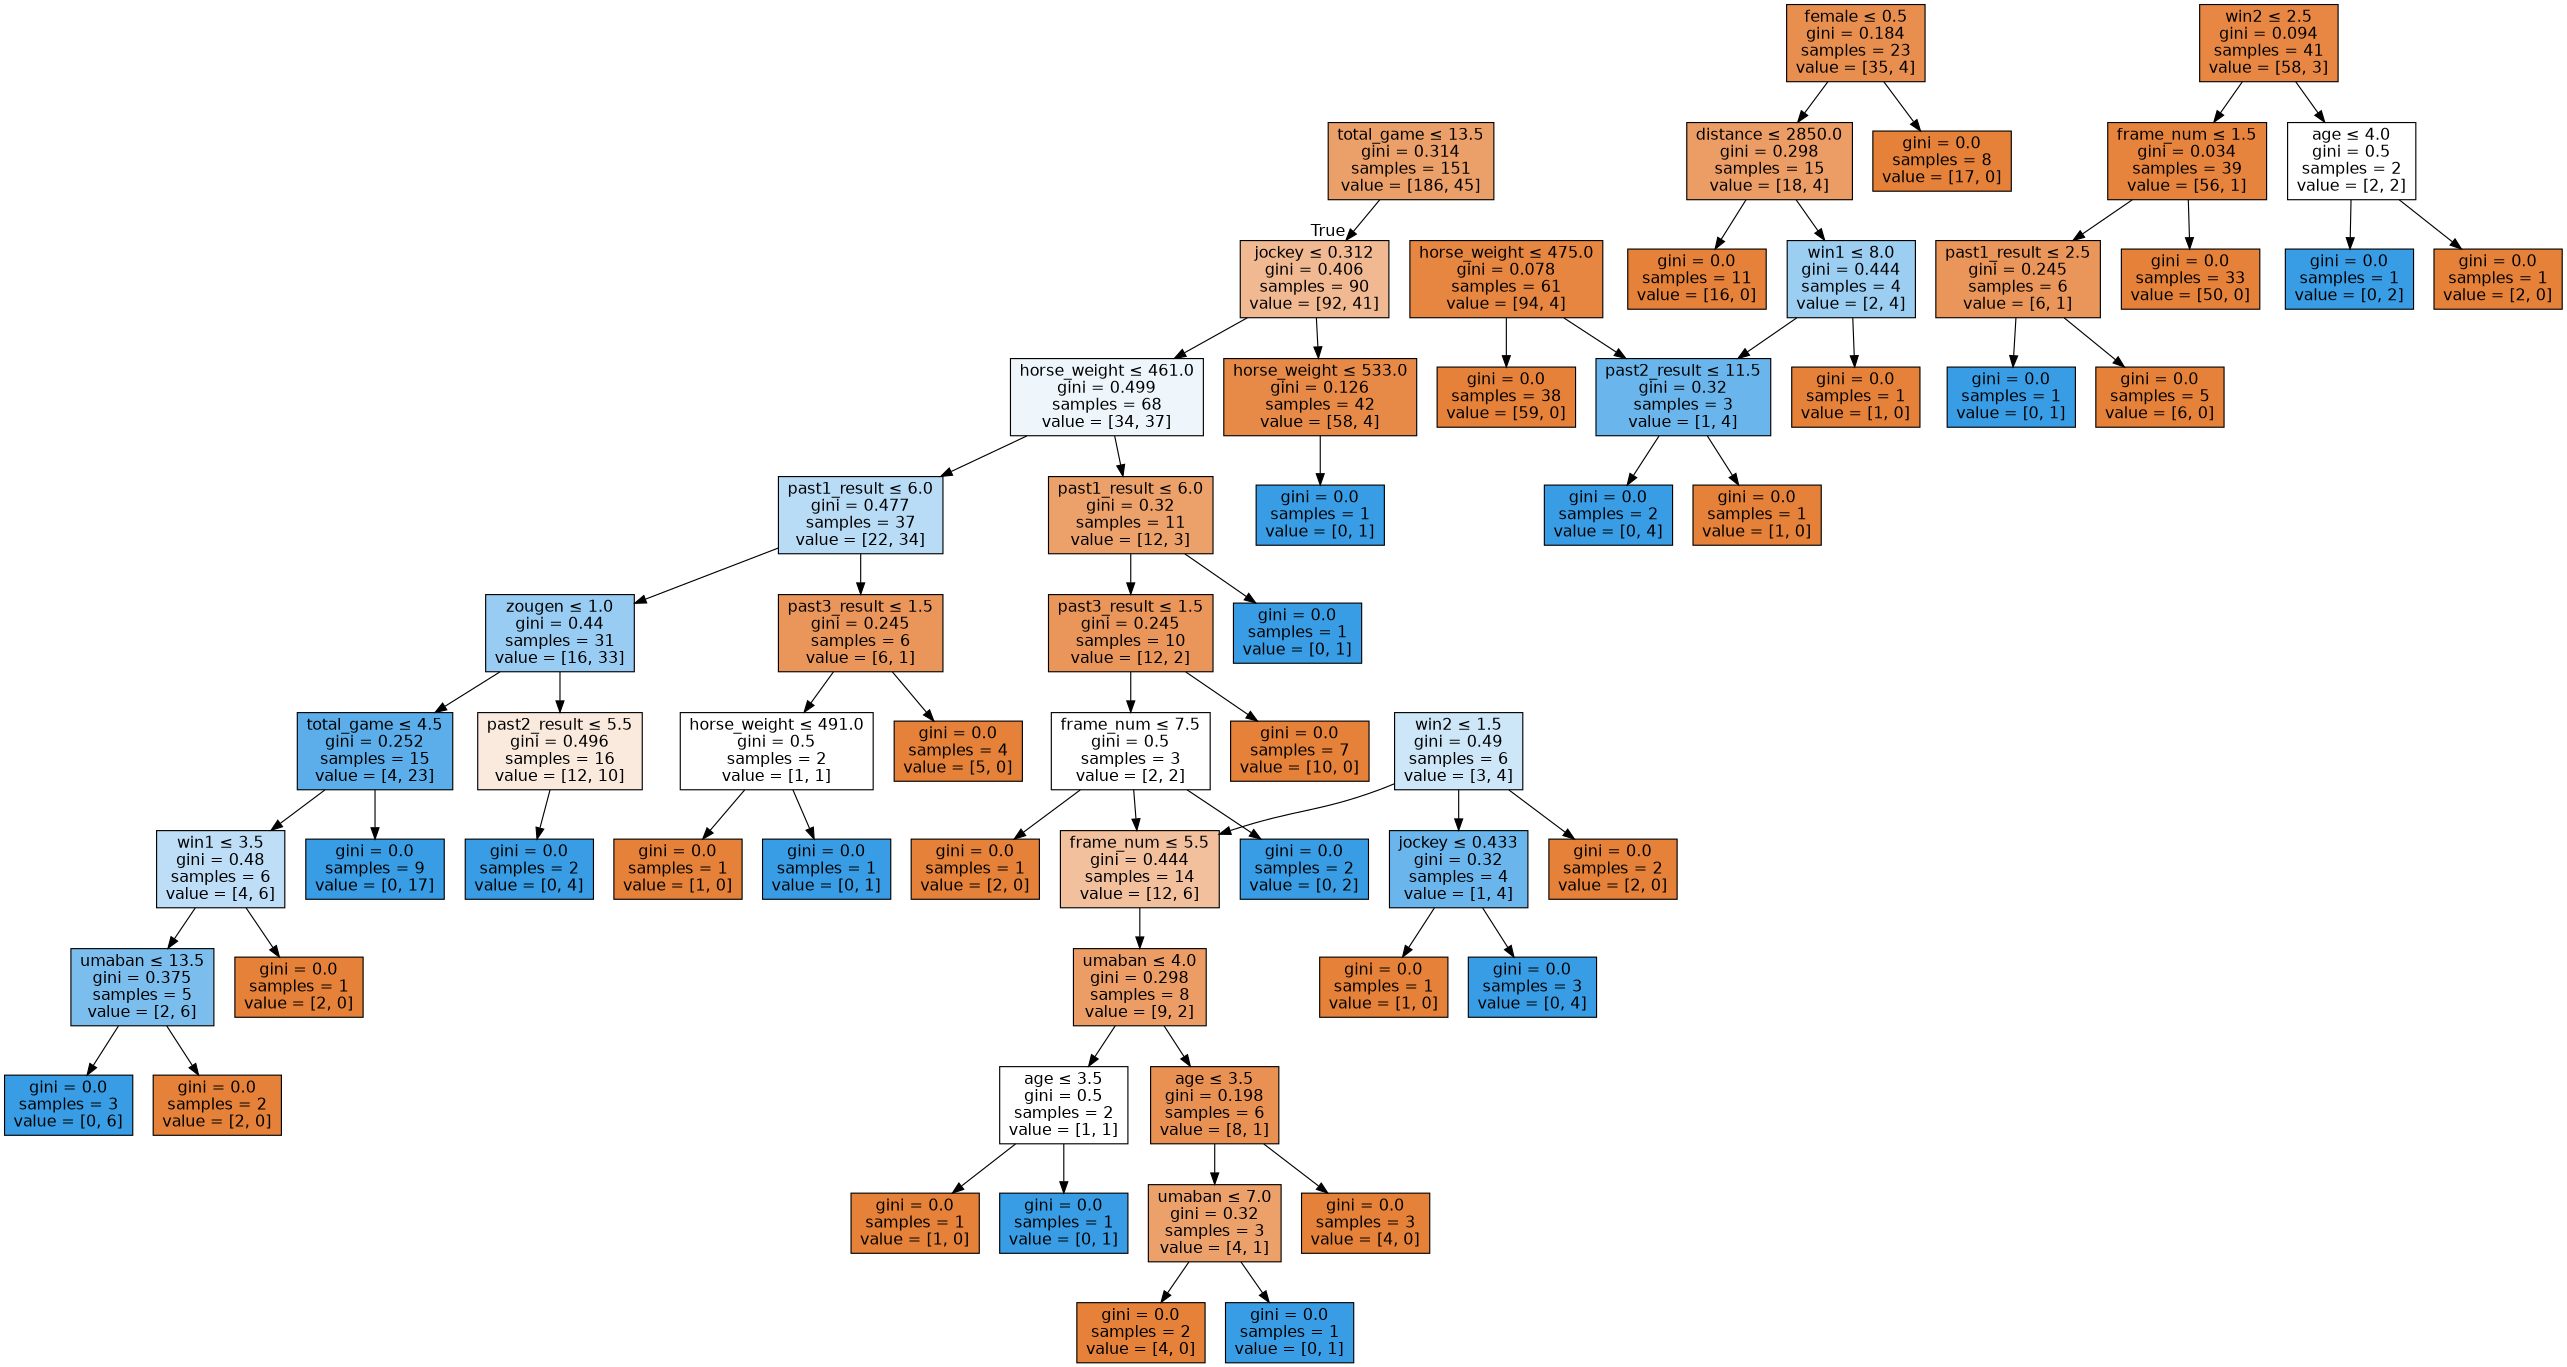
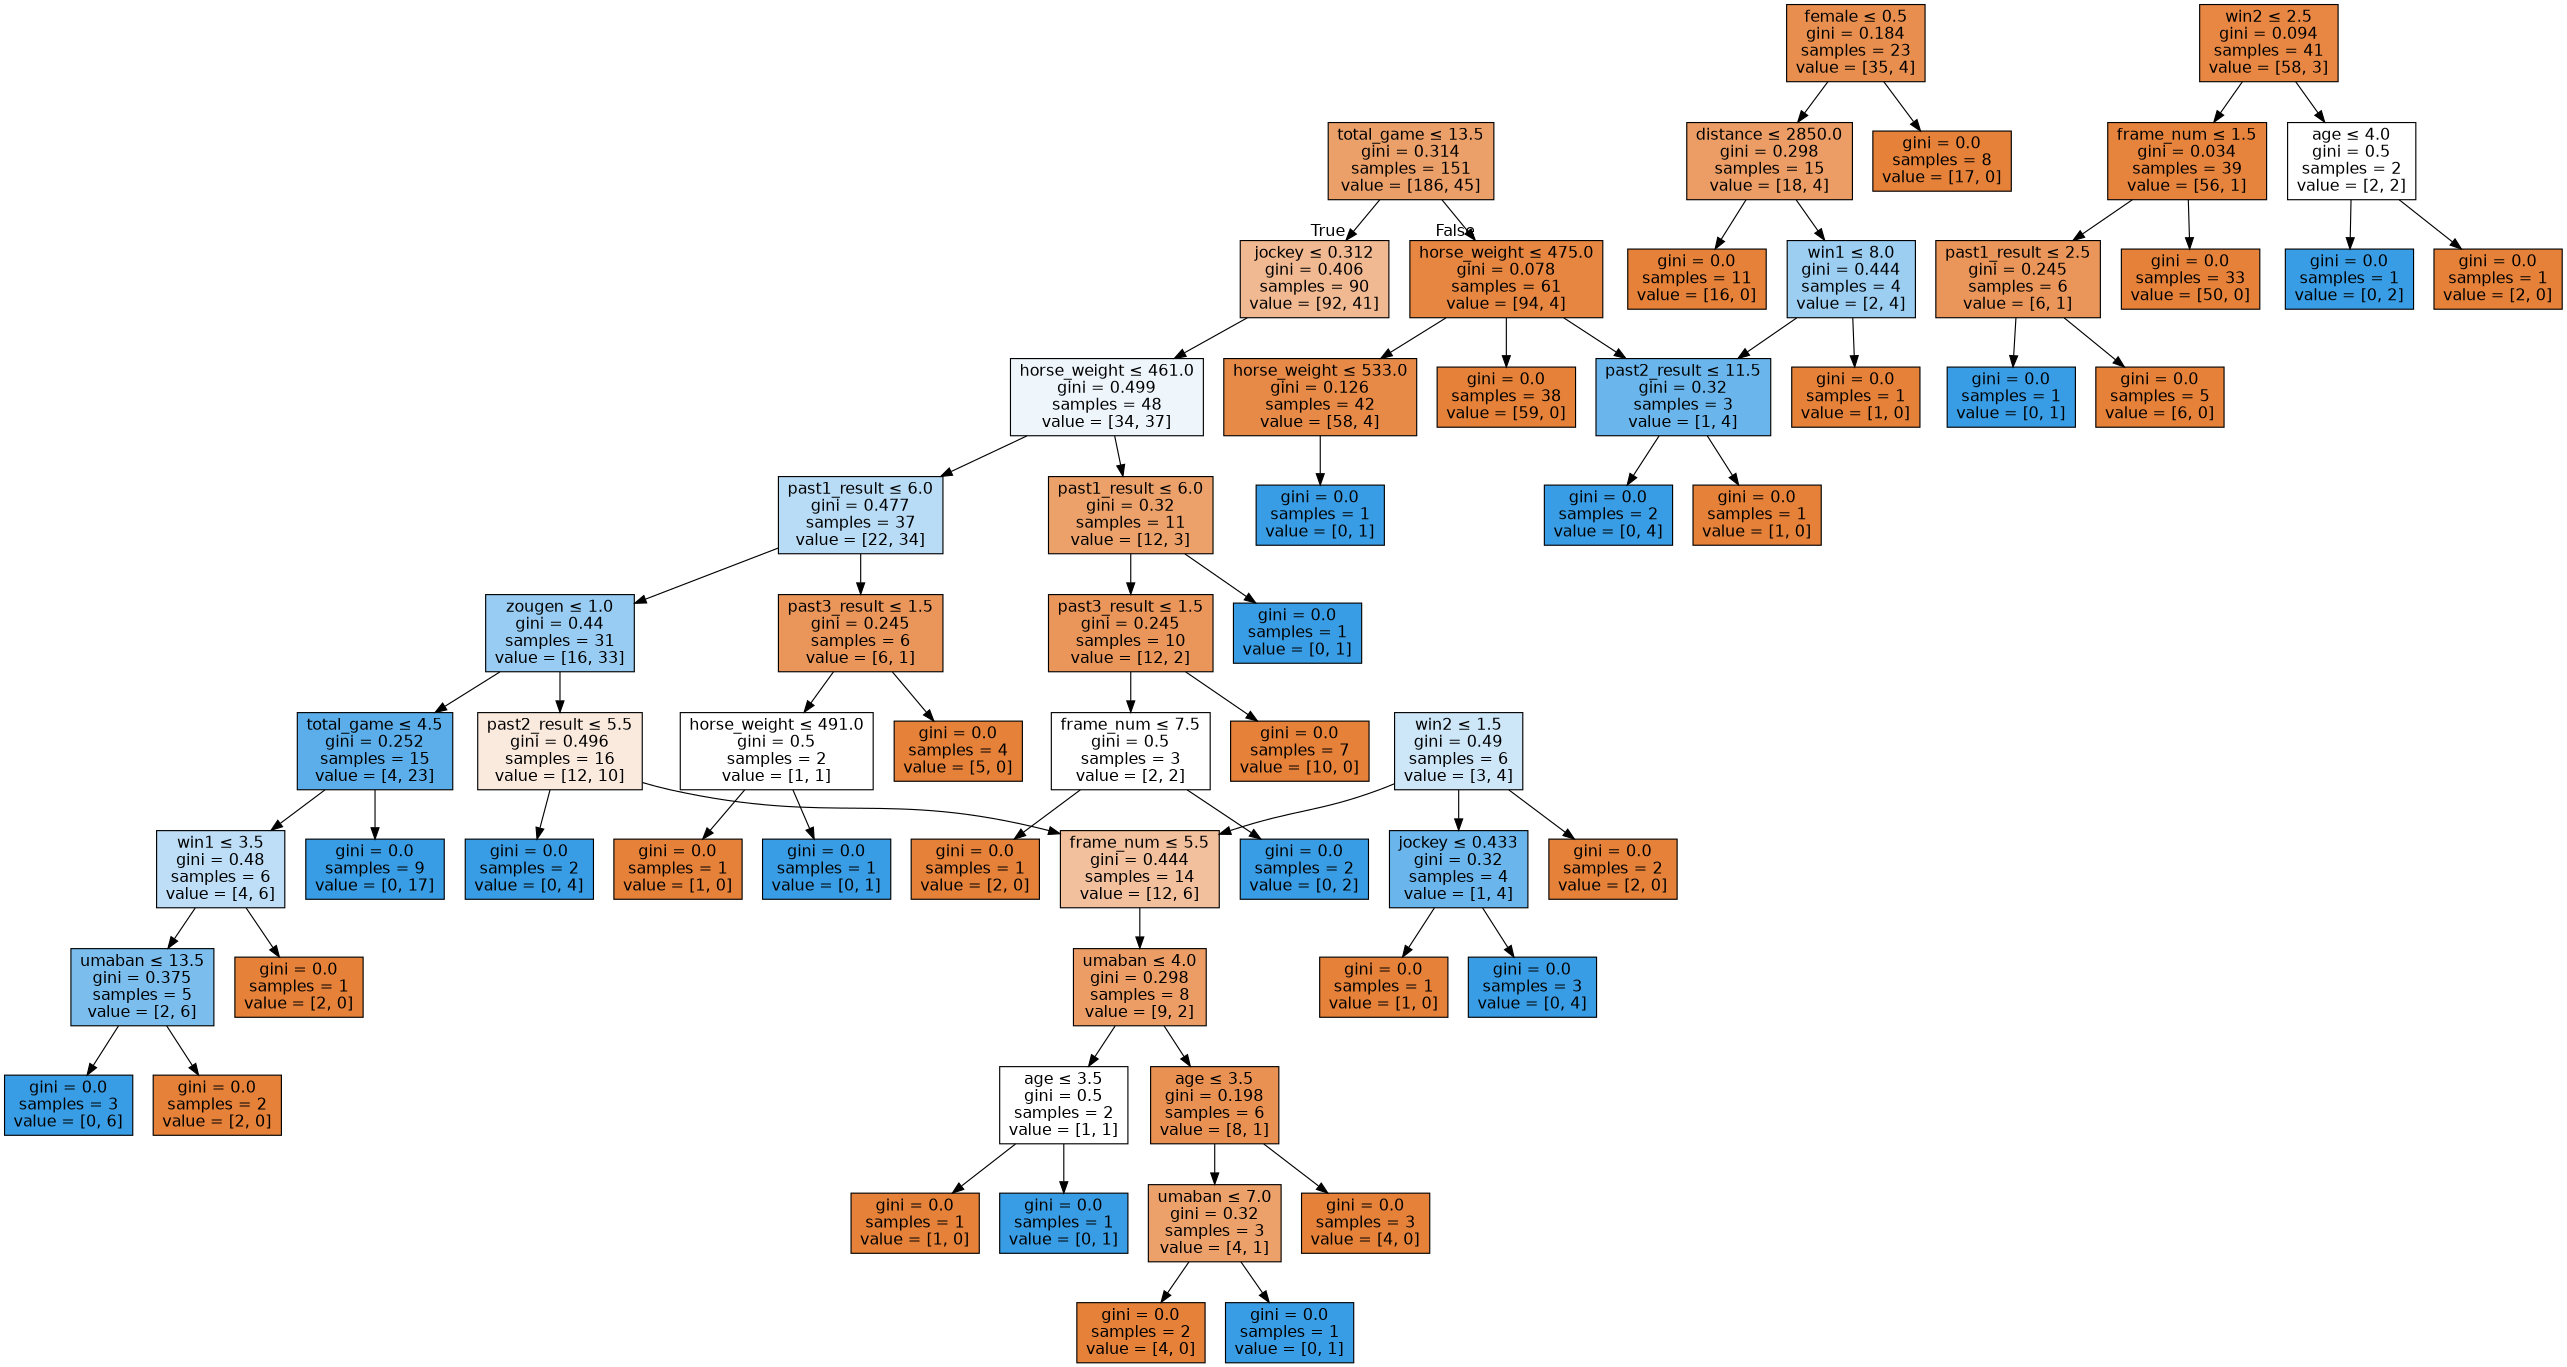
edge "total_game ≤ 13.5" -> "horse_weight ≤ 475.0": added
edge "jockey ≤ 0.312" -> "horse_weight ≤ 533.0": now "horse_weight ≤ 475.0" -> "horse_weight ≤ 533.0"
node "horse_weight ≤ 461.0": text "samples = 68" -> "samples = 48"
edge "frame_num ≤ 7.5" -> "frame_num ≤ 5.5": now "past2_result ≤ 5.5" -> "frame_num ≤ 5.5"
